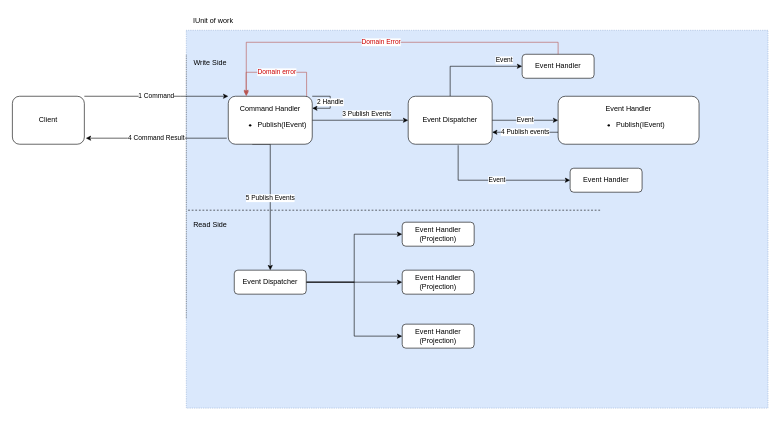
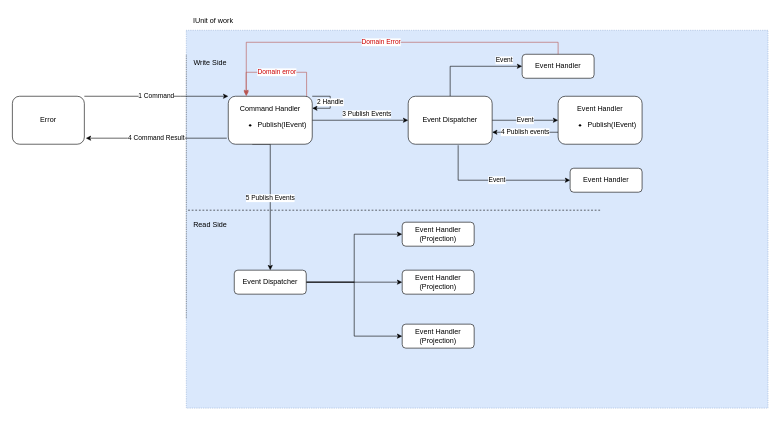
node "Client": label "Client" -> "Error"
node "Event Handler Publish(IEvent)": size 141x48 -> 84x48
